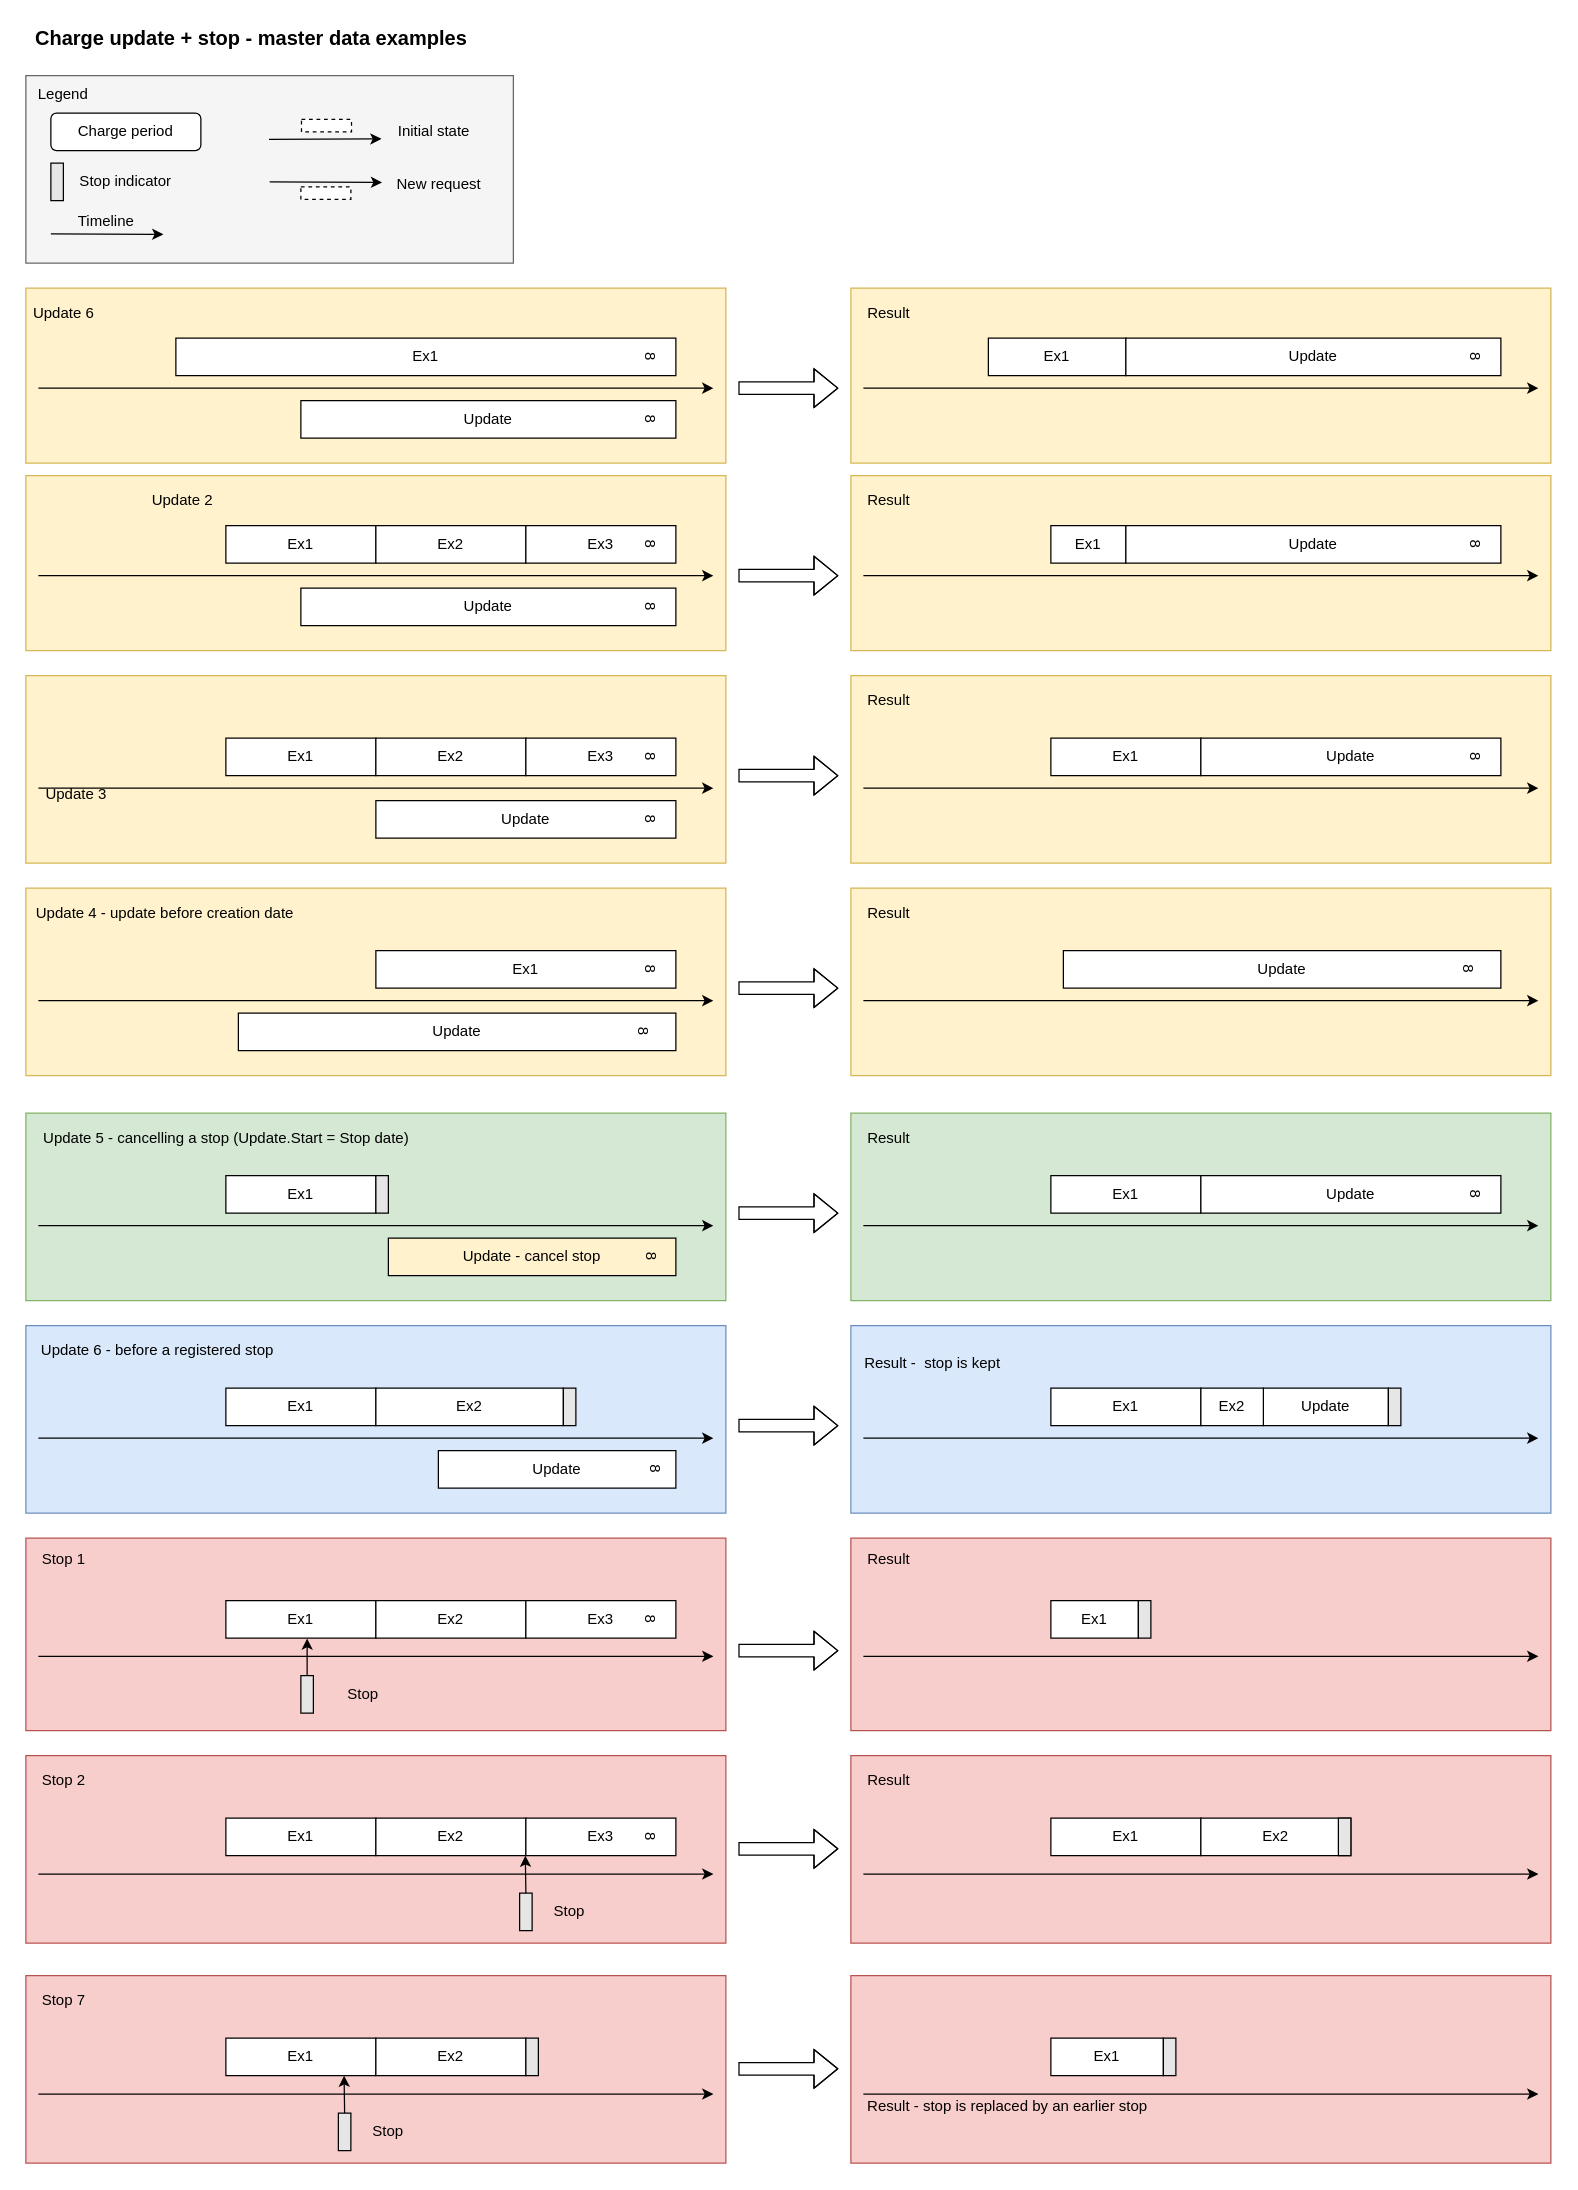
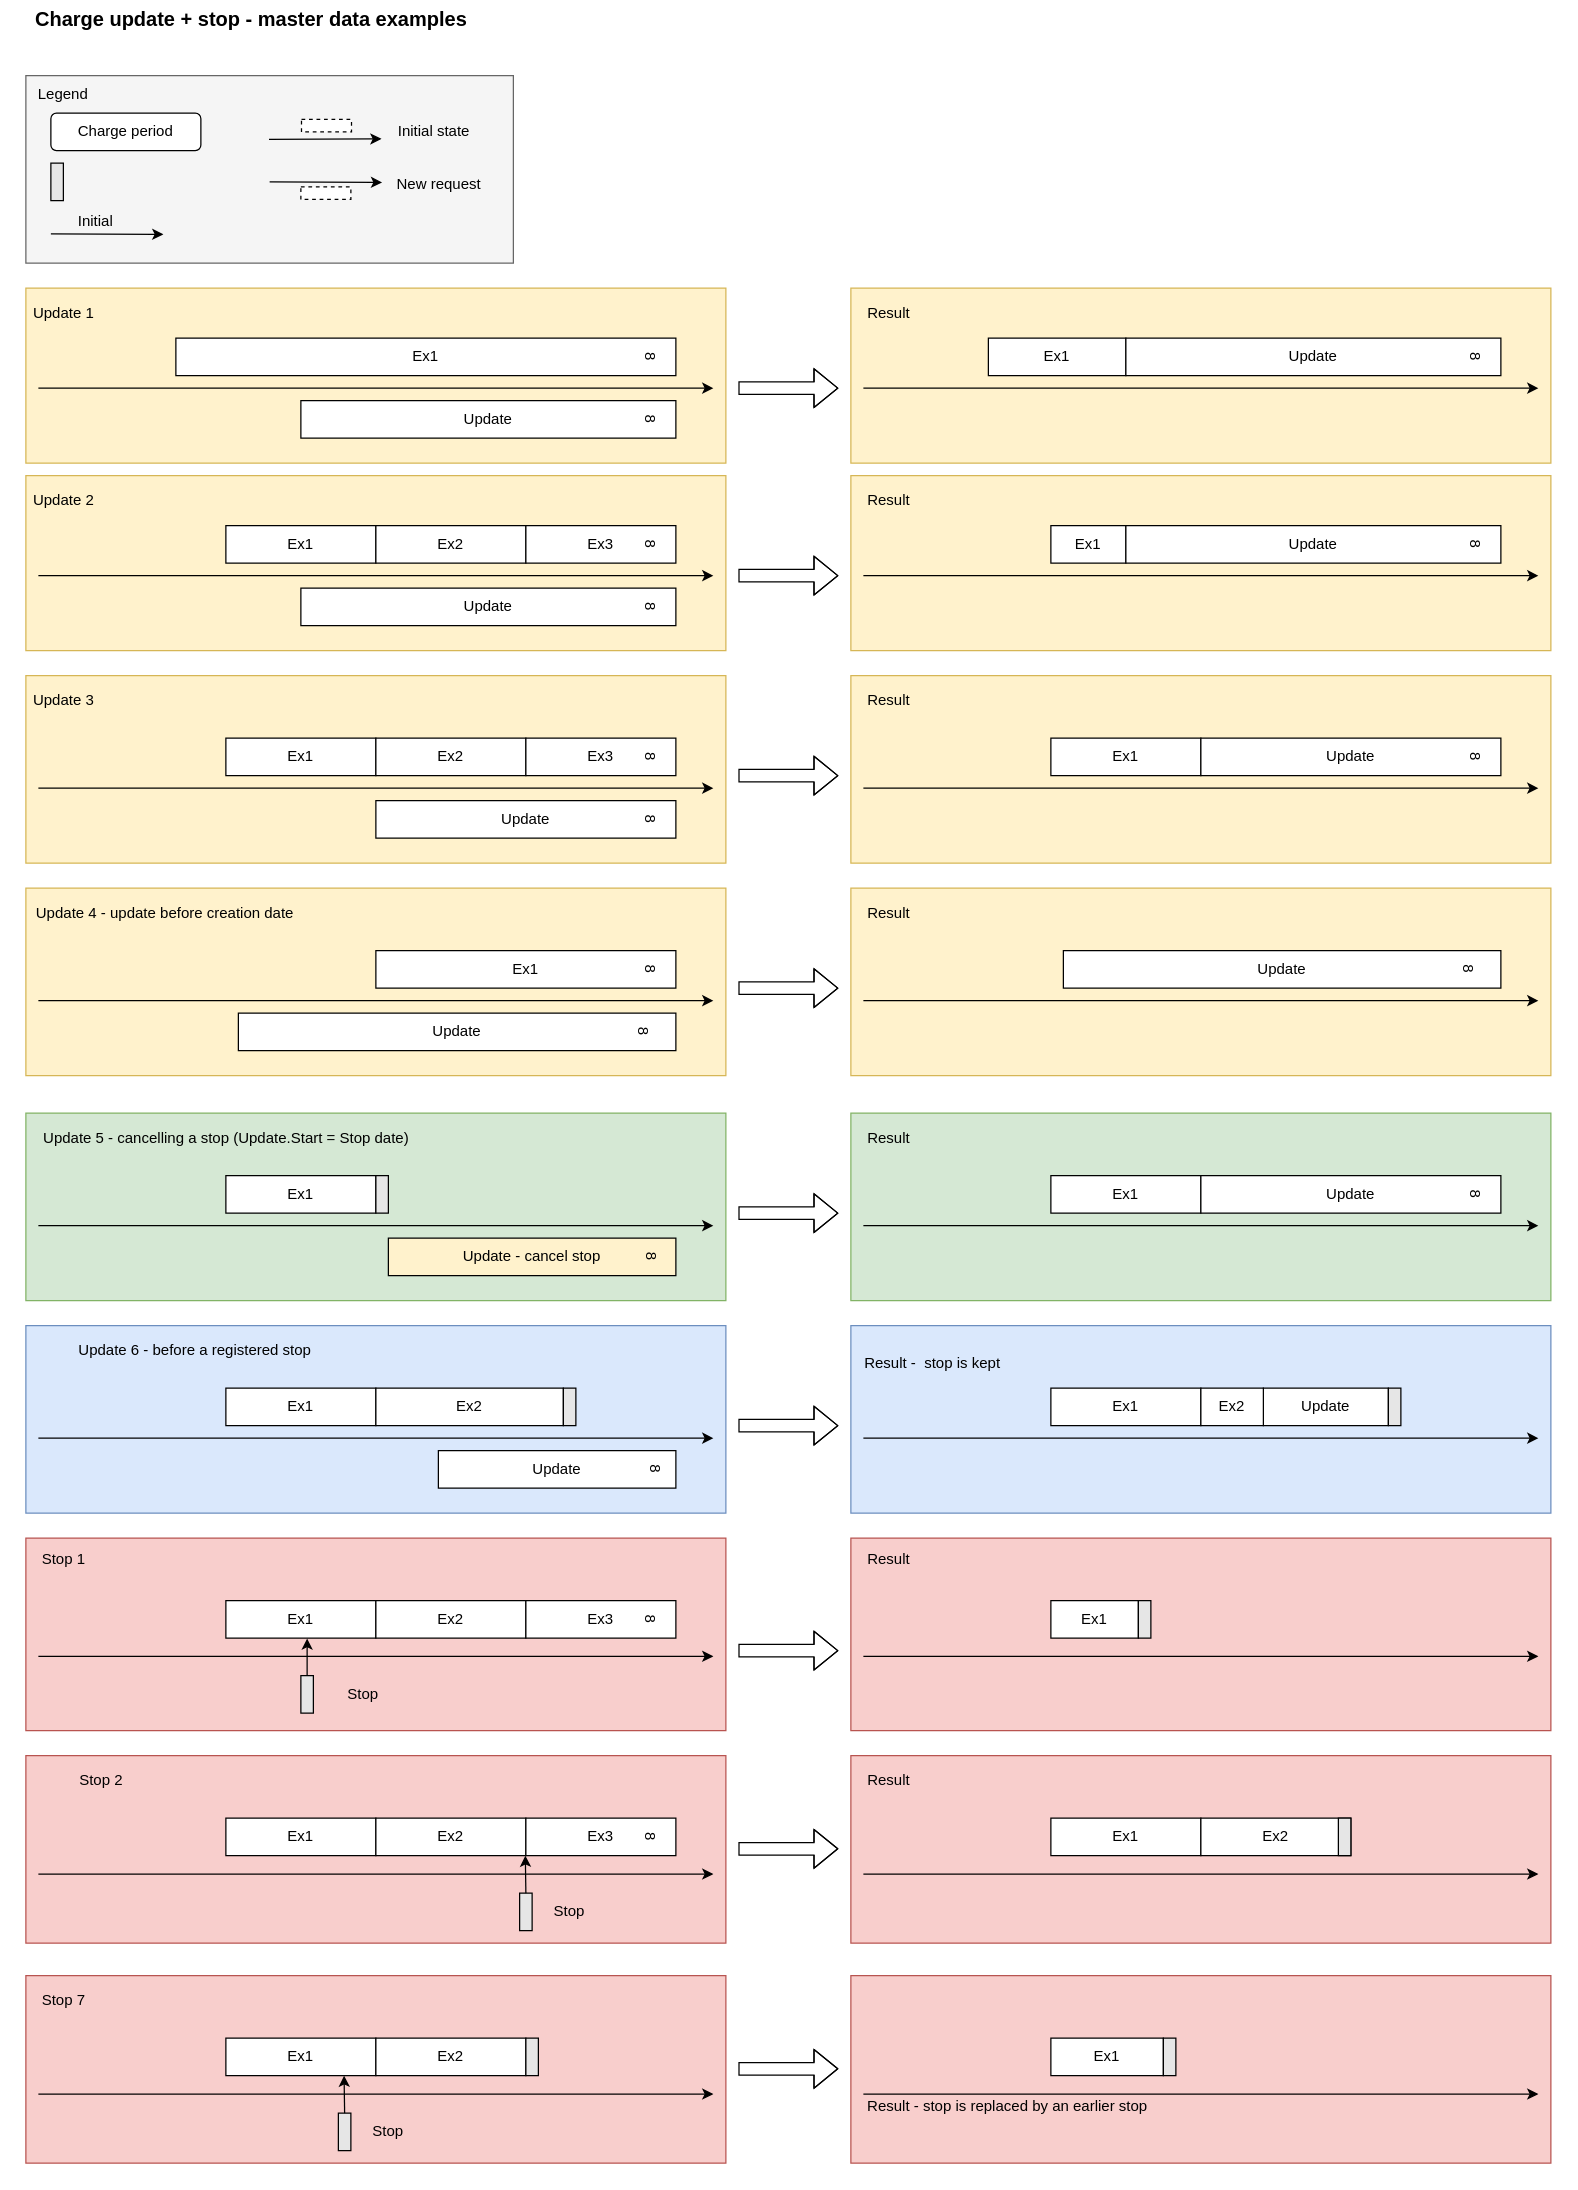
node "Charge update + stop - master data examples": moved (251, 38) -> (251, 19)
node "Stop indicator": removed
node "Timeline": label "Timeline" -> "Initial"
node "Update 6": label "Update 6" -> "Update 1"
node "Update 2": moved (182, 501) -> (63, 501)
node "Update 3": moved (76, 794) -> (63, 701)
node "Update 6 - before a registered stop": moved (157, 1351) -> (194, 1351)
node "Stop 2": moved (63, 1781) -> (101, 1781)
